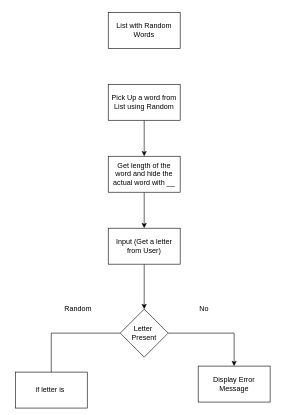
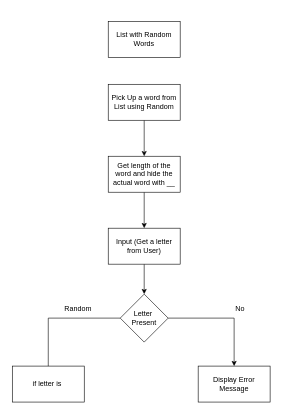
node "List with Random Words": moved (144, 30) -> (144, 39)
node "No": moved (204, 309) -> (240, 309)
node "Letter Present": moved (144, 333) -> (144, 318)
node "if letter is": moved (51, 390) -> (48, 384)
